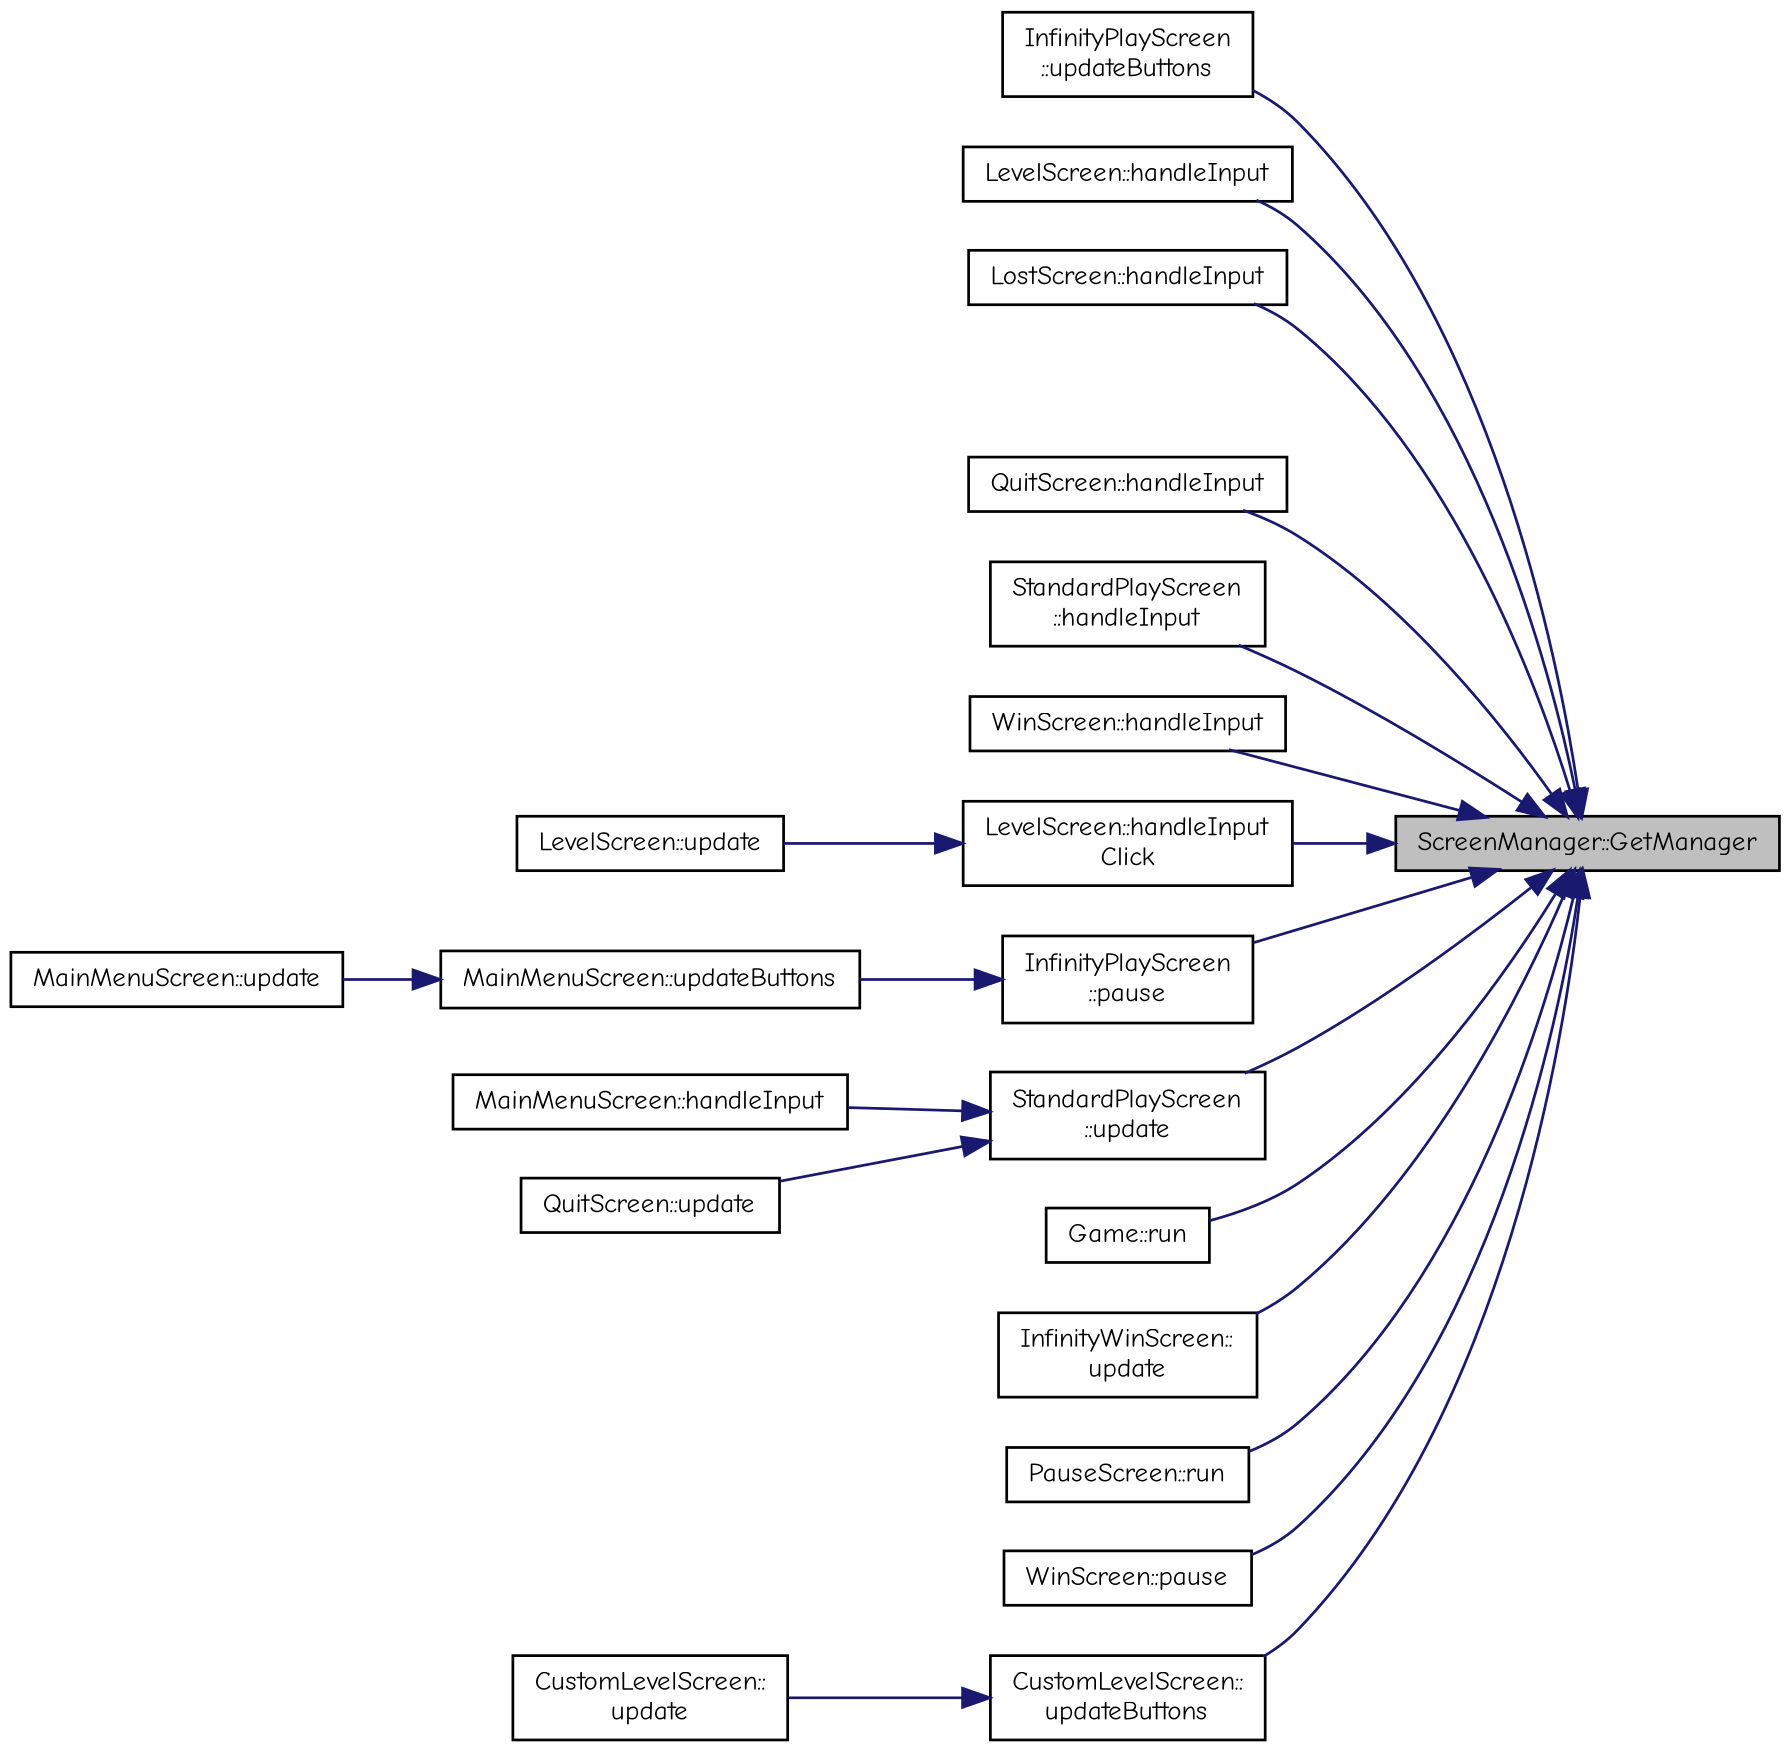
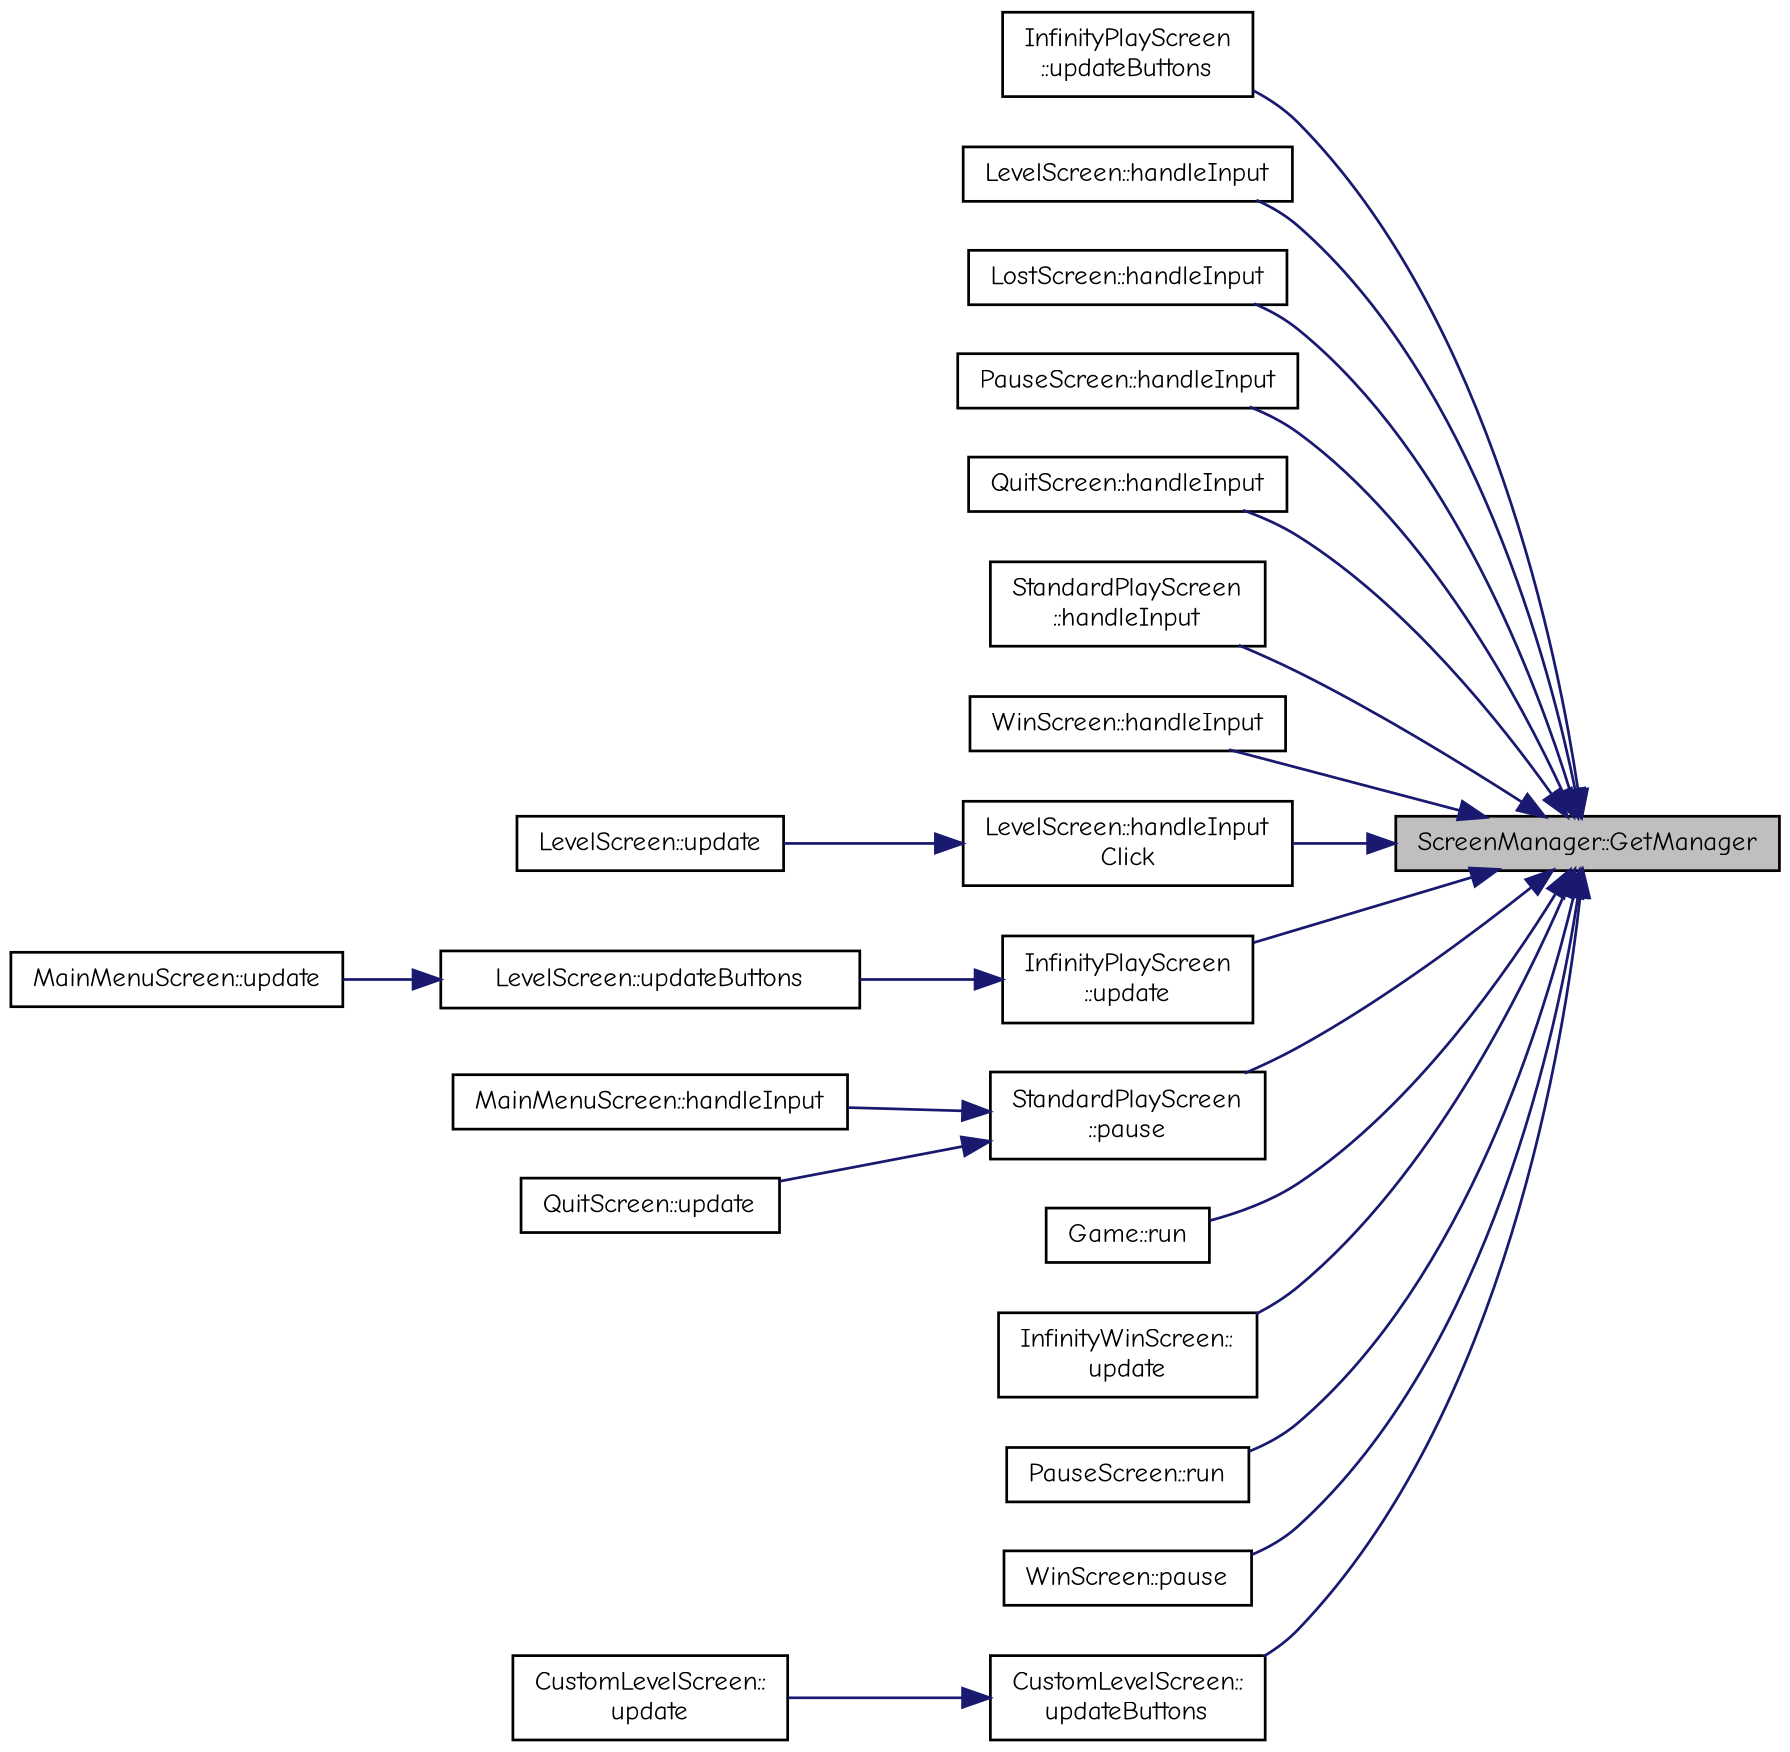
node "PauseScreen::handleInput": added
node "MainMenuScreen::updateButtons": label "MainMenuScreen::updateButtons" -> "LevelScreen::updateButtons"
node "InfinityPlayScreen ::pause": label "InfinityPlayScreen ::pause" -> "InfinityPlayScreen ::update"
node "StandardPlayScreen ::update": label "StandardPlayScreen ::update" -> "StandardPlayScreen ::pause"
